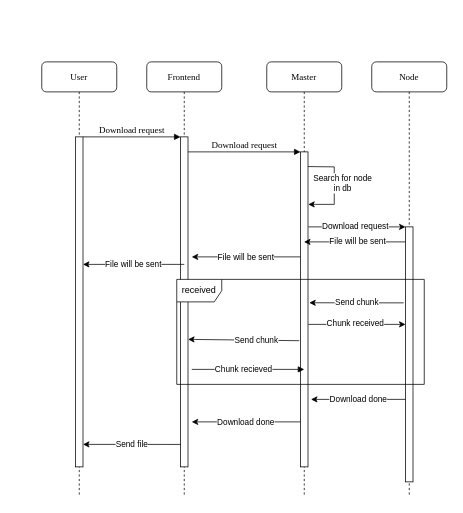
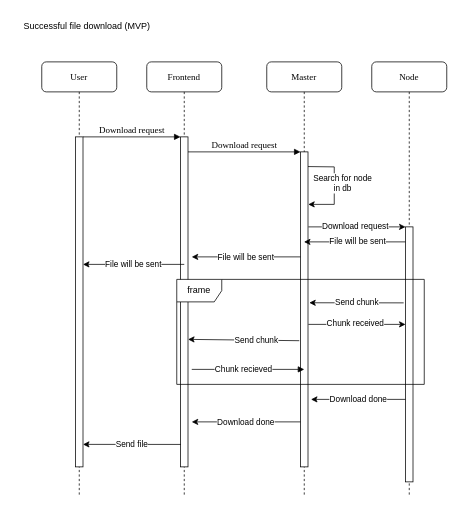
node "Successful file download (MVP)": added
node "received": label "received" -> "frame"
